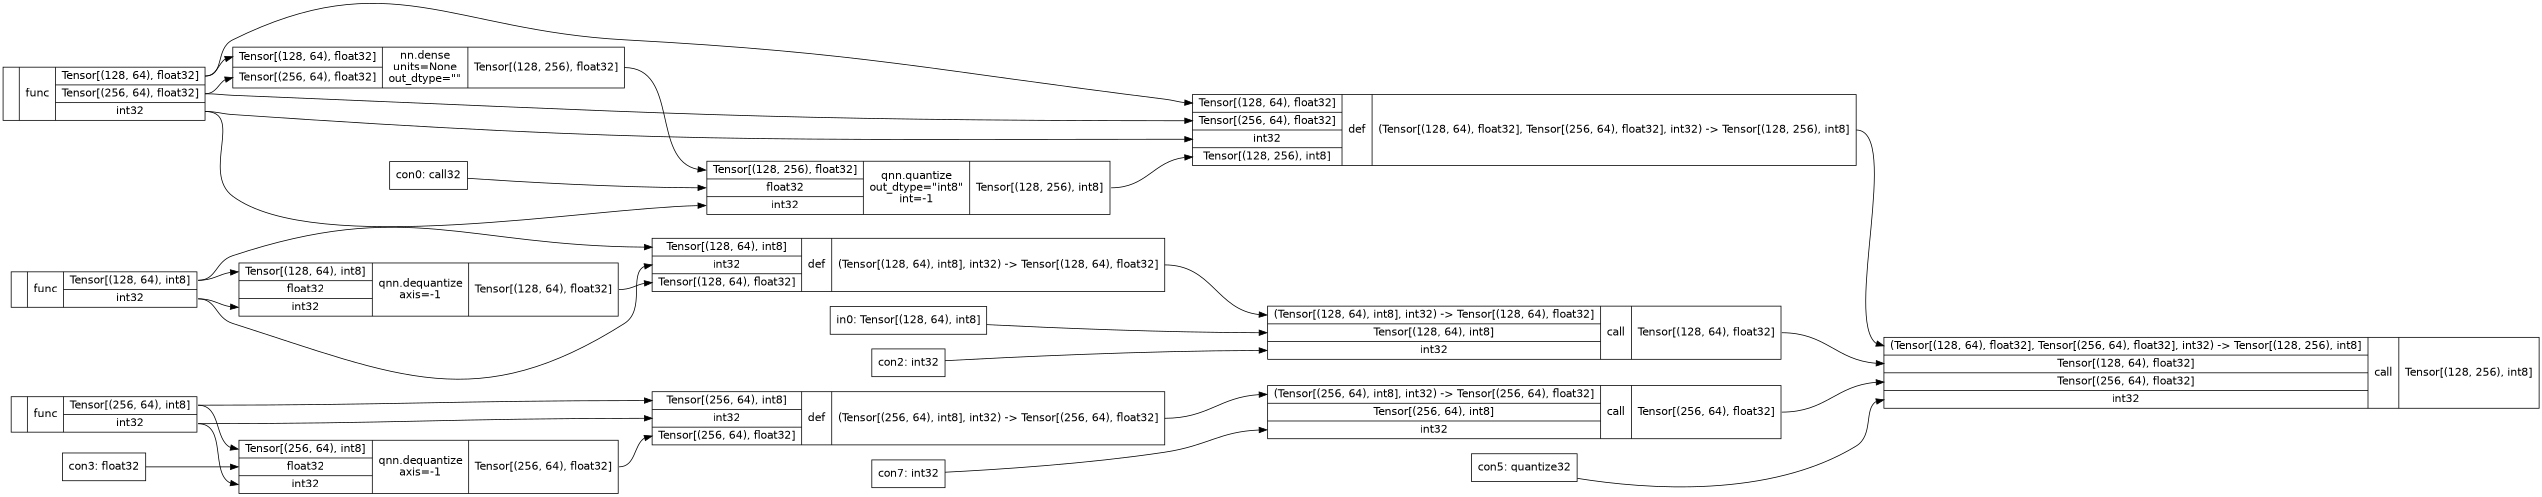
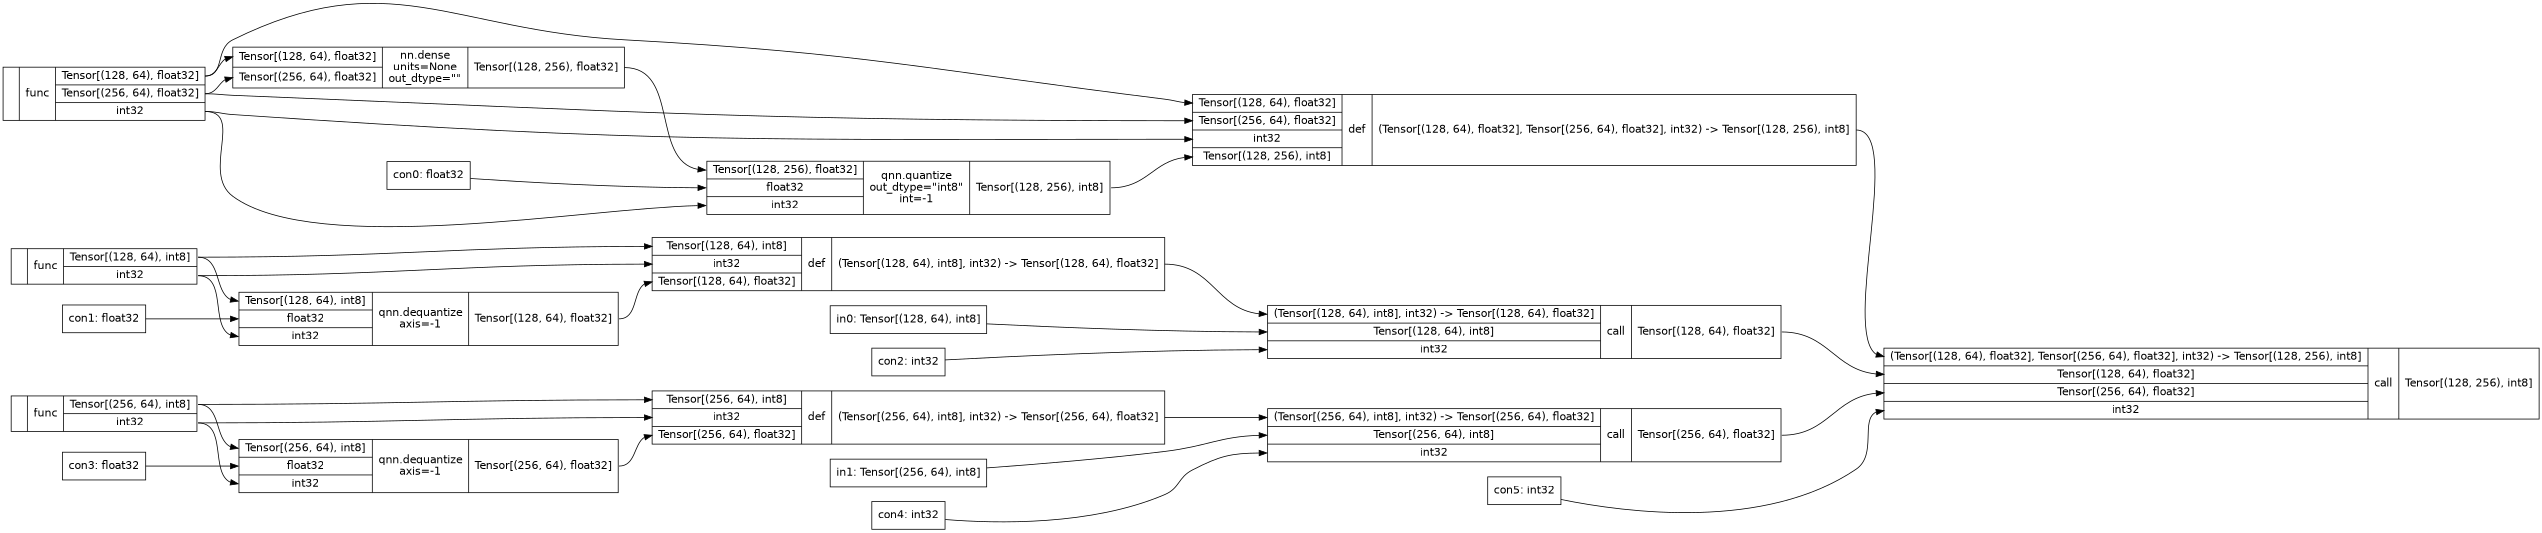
node "con0: call32": label "con0: call32" -> "con0: float32"
node "con1: float32": added
node "con5: quantize32": label "con5: quantize32" -> "con5: int32"
node "in1: Tensor[(256, 64), int8]": added
node "con7: int32": label "con7: int32" -> "con4: int32"
